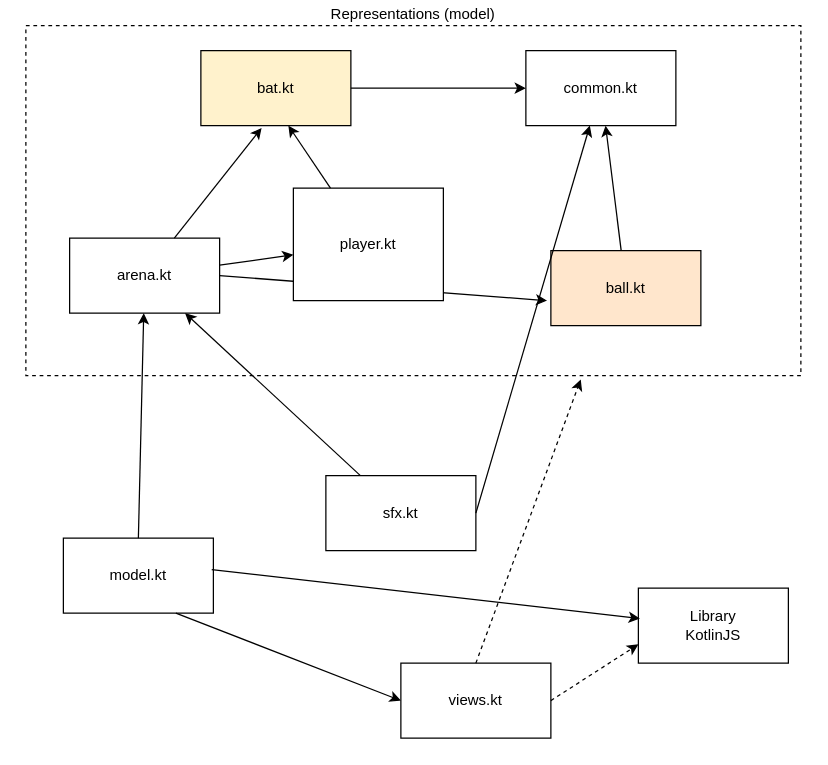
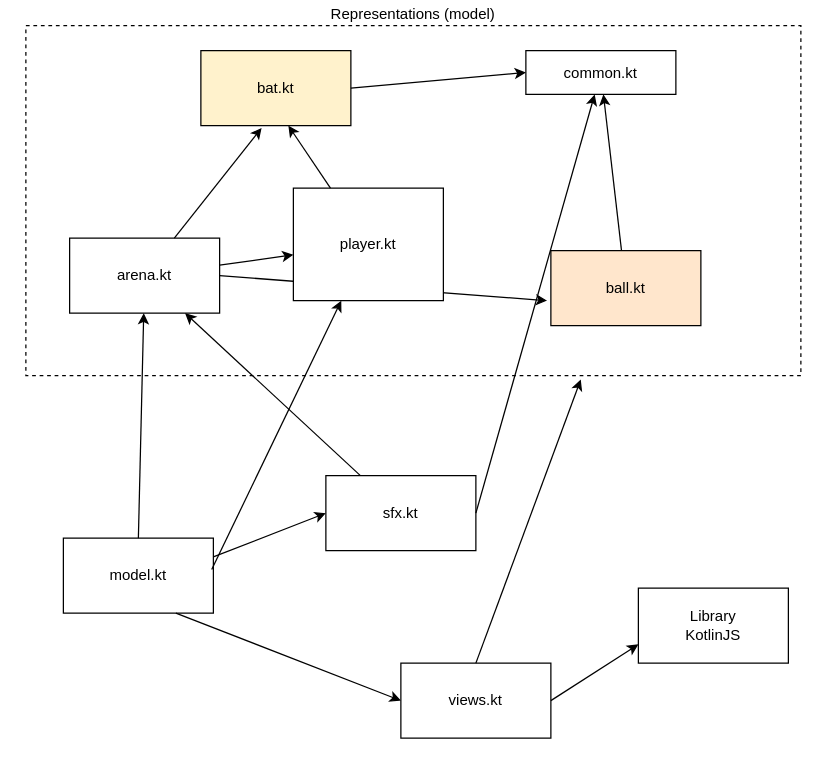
node "common.kt": size 150x75 -> 150x44
edge "views.kt" -> "Representations (model)": style dashed -> solid
edge "model.kt" -> "sfx.kt": added
edge "model.kt" -> "Library KotlinJS": now "model.kt" -> "player.kt"
edge "views.kt" -> "Library KotlinJS": style dashed -> solid
